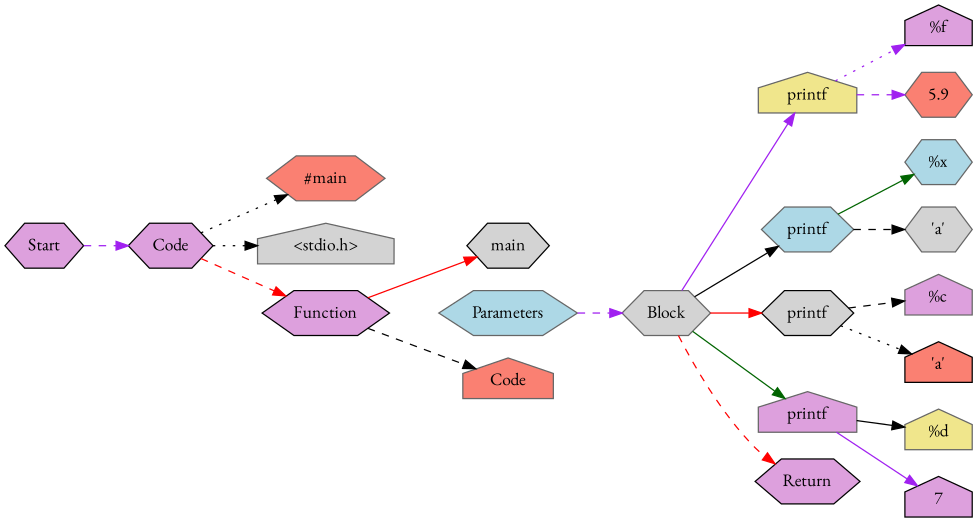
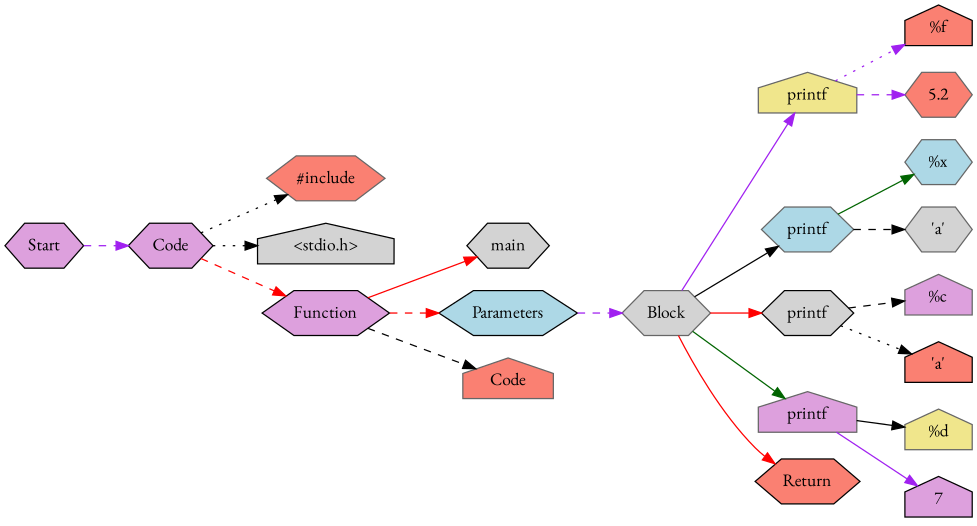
node "%f": fillcolor plum -> salmon
node "5.9": label "5.9" -> "5.2"
node "#main": label "#main" -> "#include"
node "<stdio.h>": color gray40 -> black
edge "Function" -> "Parameters": added
node "Parameters": color gray40 -> black
edge "Block" -> "Return": style dashed -> solid
node "Return": fillcolor plum -> salmon
